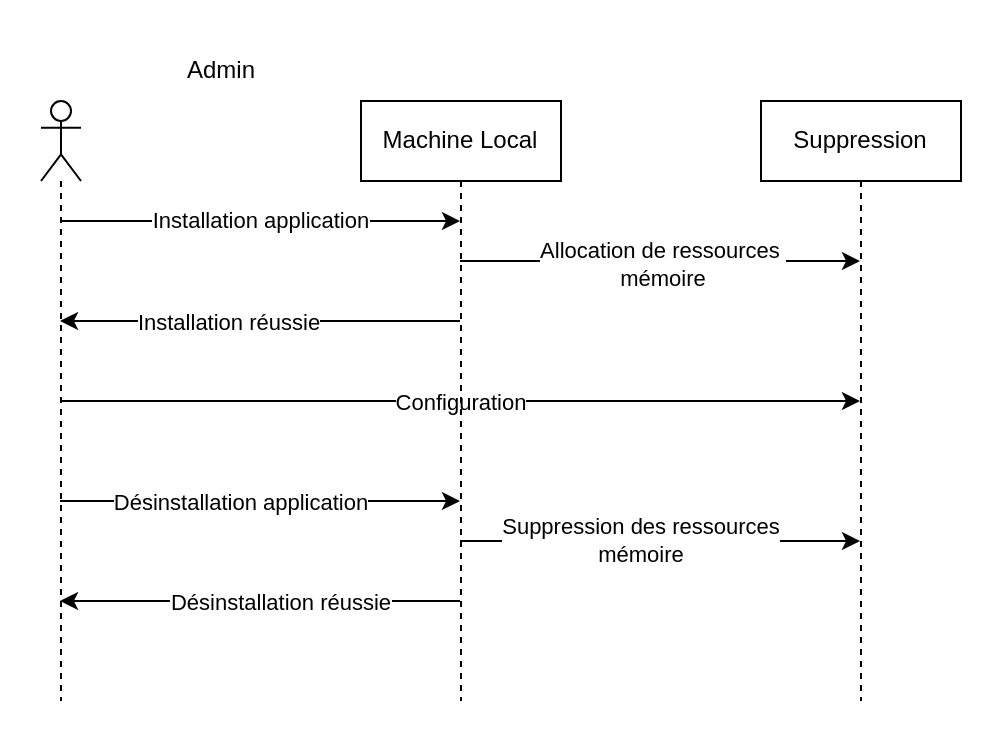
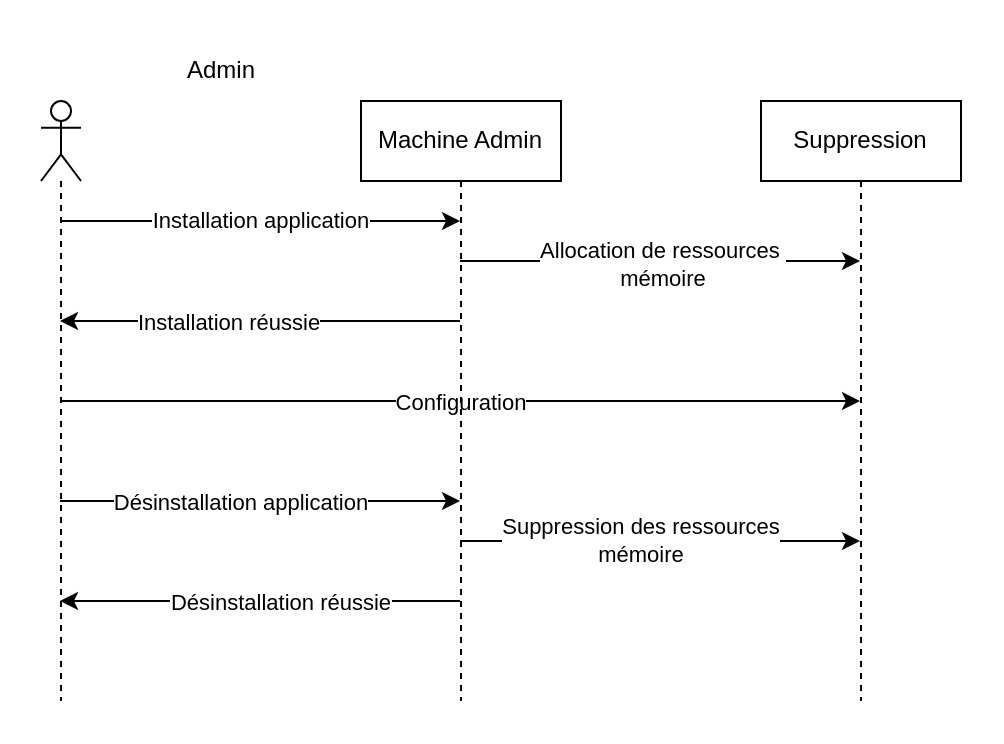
node "Machine Local": label "Machine Local" -> "Machine Admin"
